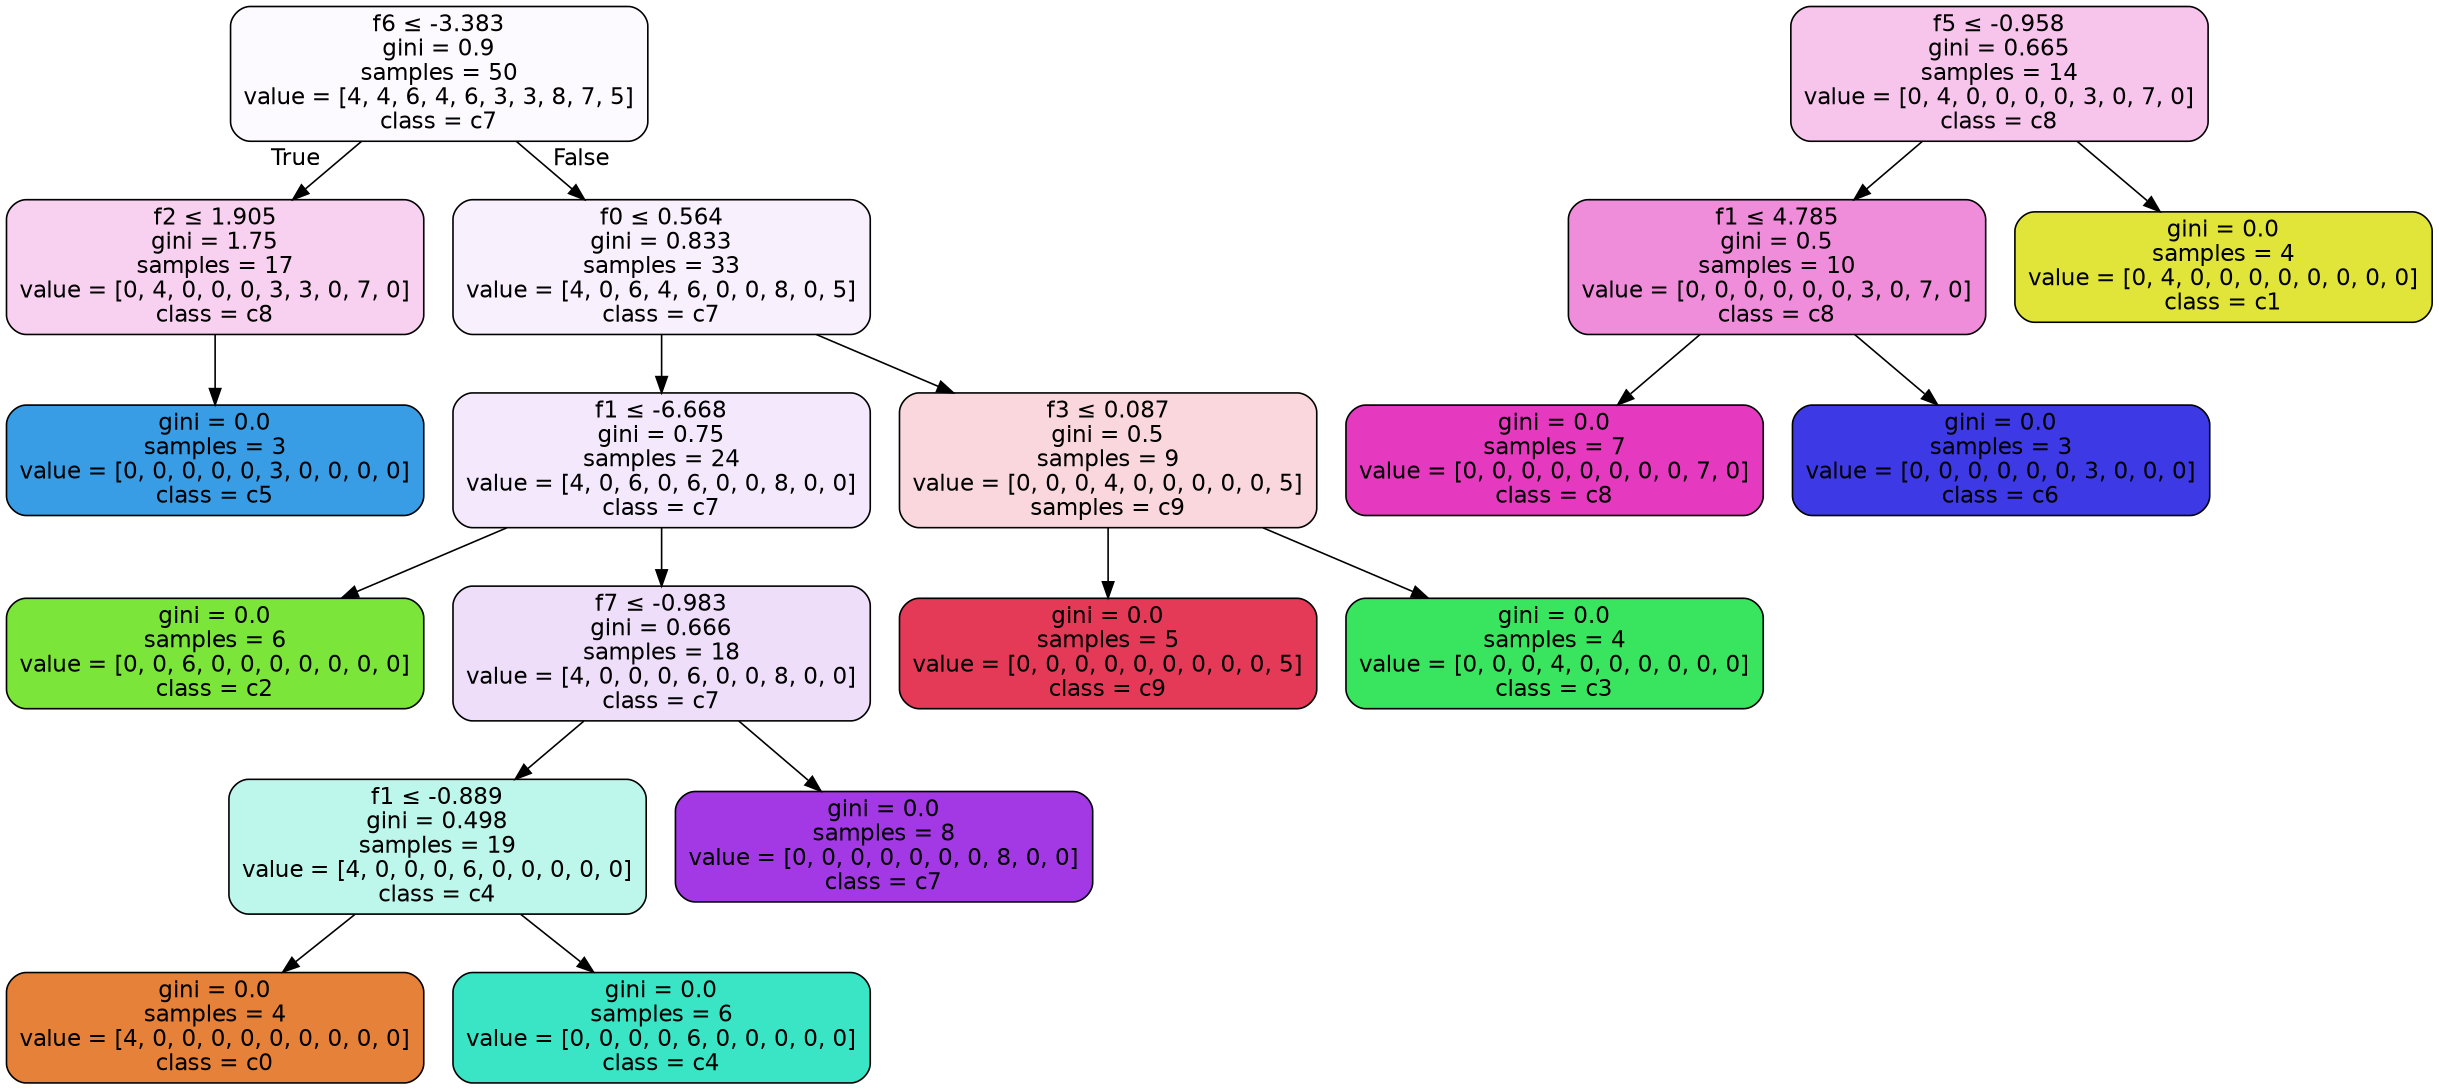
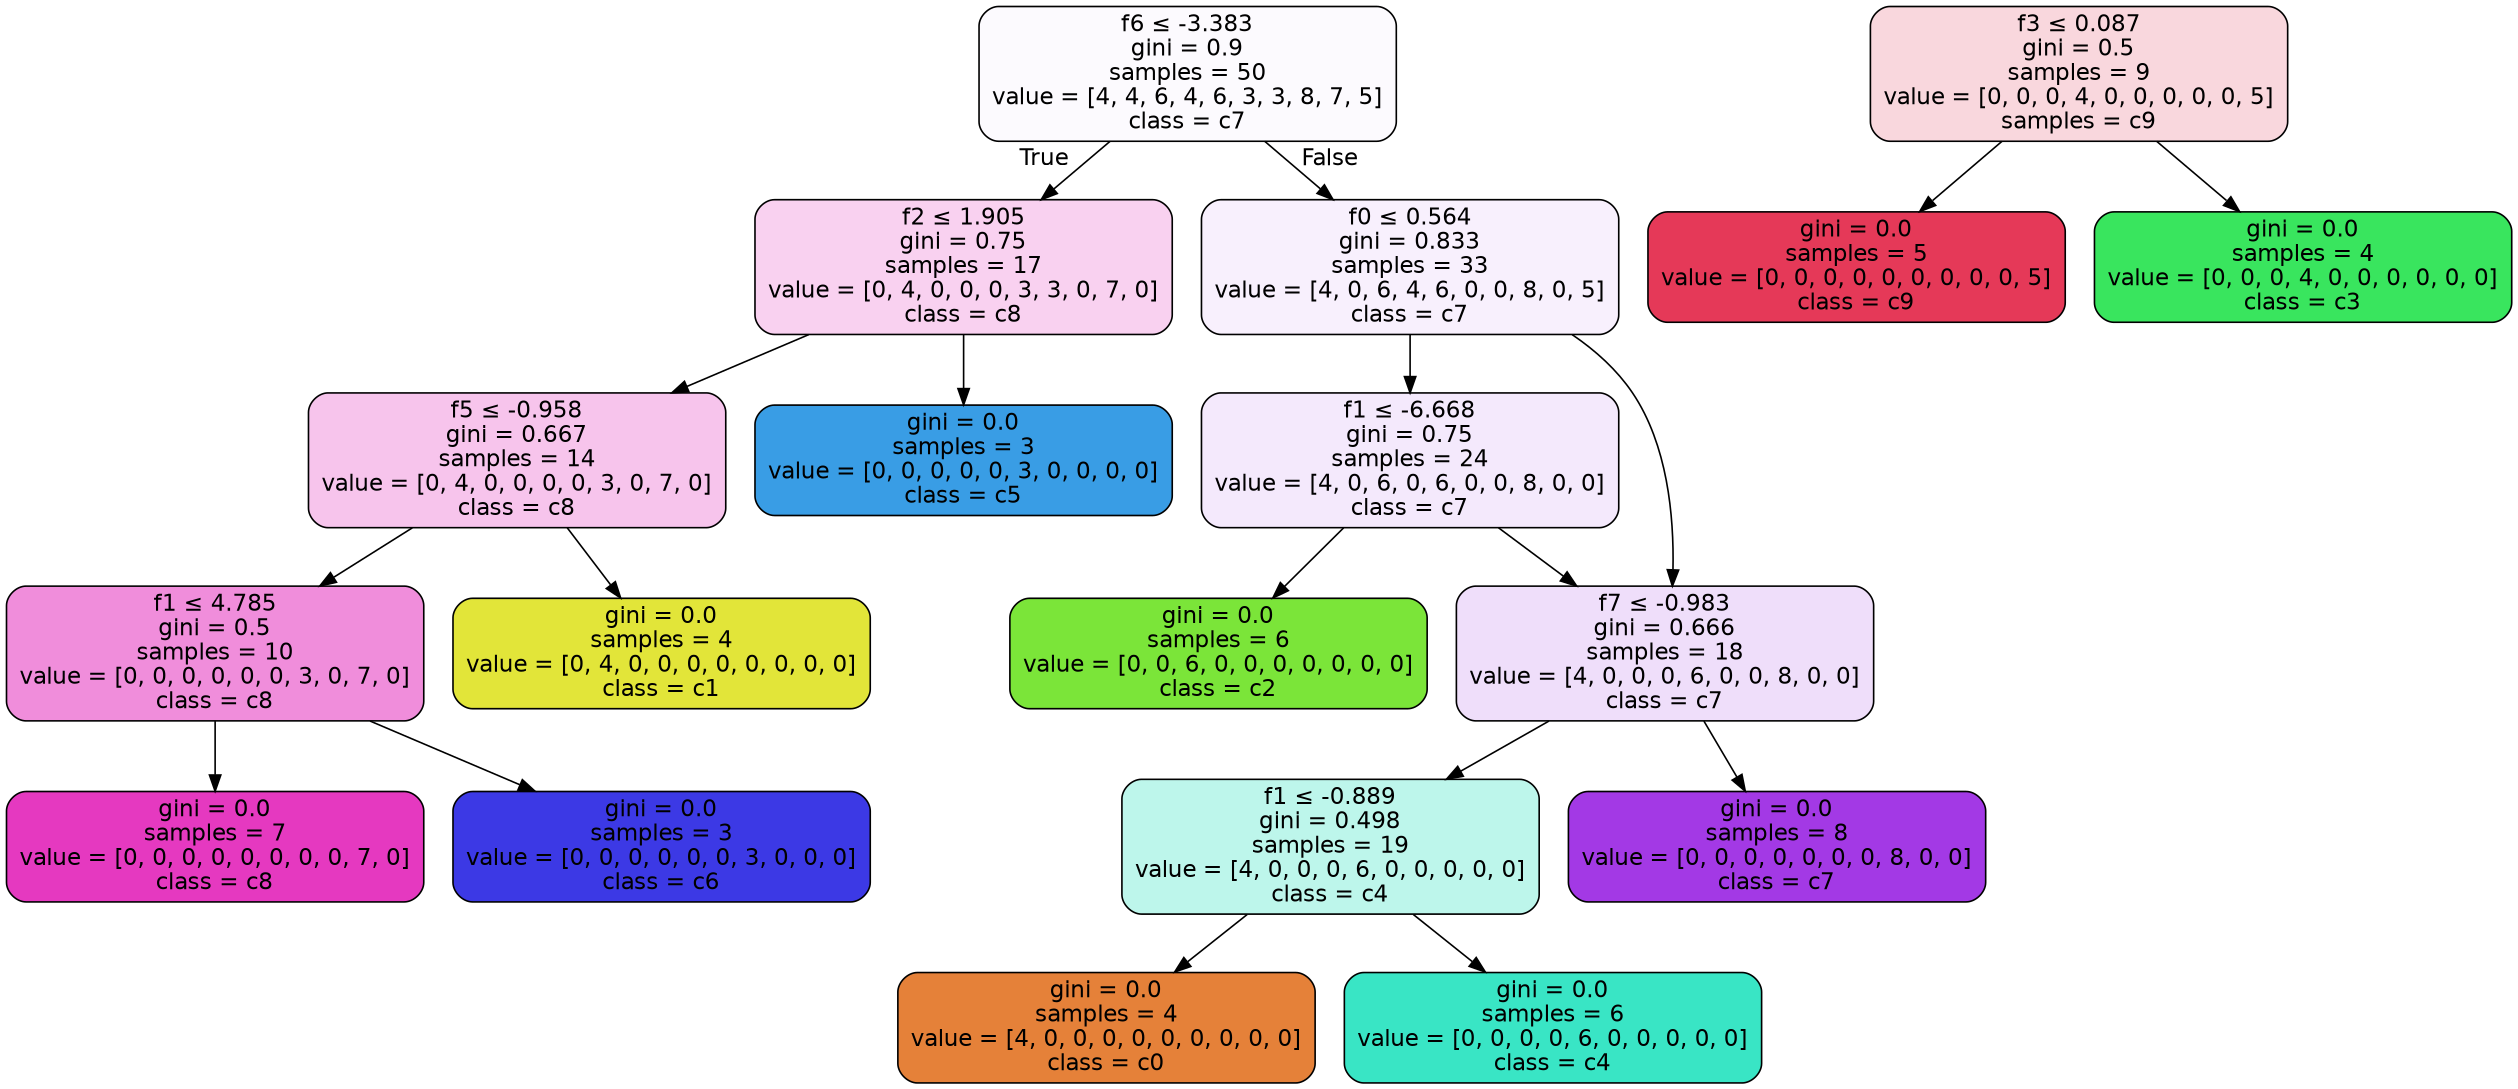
node "f5 ≤ -0.958": text "gini = 0.665" -> "gini = 0.667"
node "f2 ≤ 1.905": text "gini = 1.75" -> "gini = 0.75"
edge "f2 ≤ 1.905" -> "f5 ≤ -0.958": added
edge "f0 ≤ 0.564" -> "f3 ≤ 0.087": now "f0 ≤ 0.564" -> "f7 ≤ -0.983"
